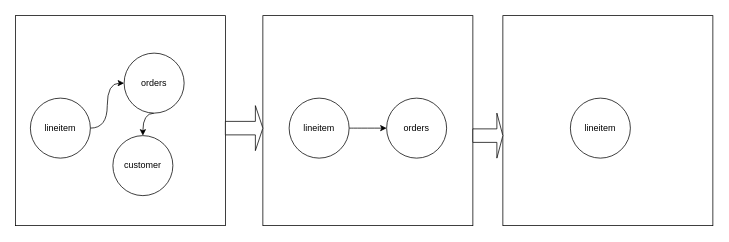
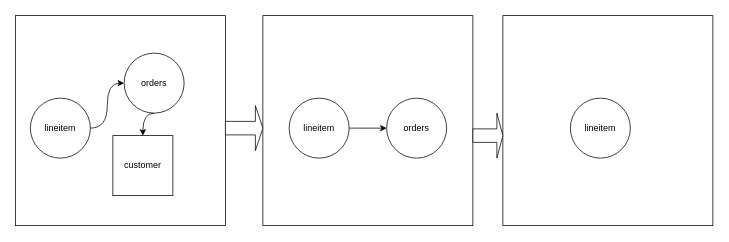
node "customer": shape ellipse -> rectangle
